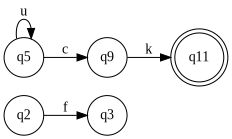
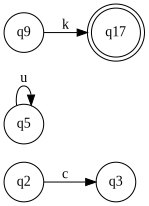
edge "q5" -> "q9": removed, label "c"
node "q11": label "q11" -> "q17"
edge "q2" -> "q3": label "f" -> "c"
